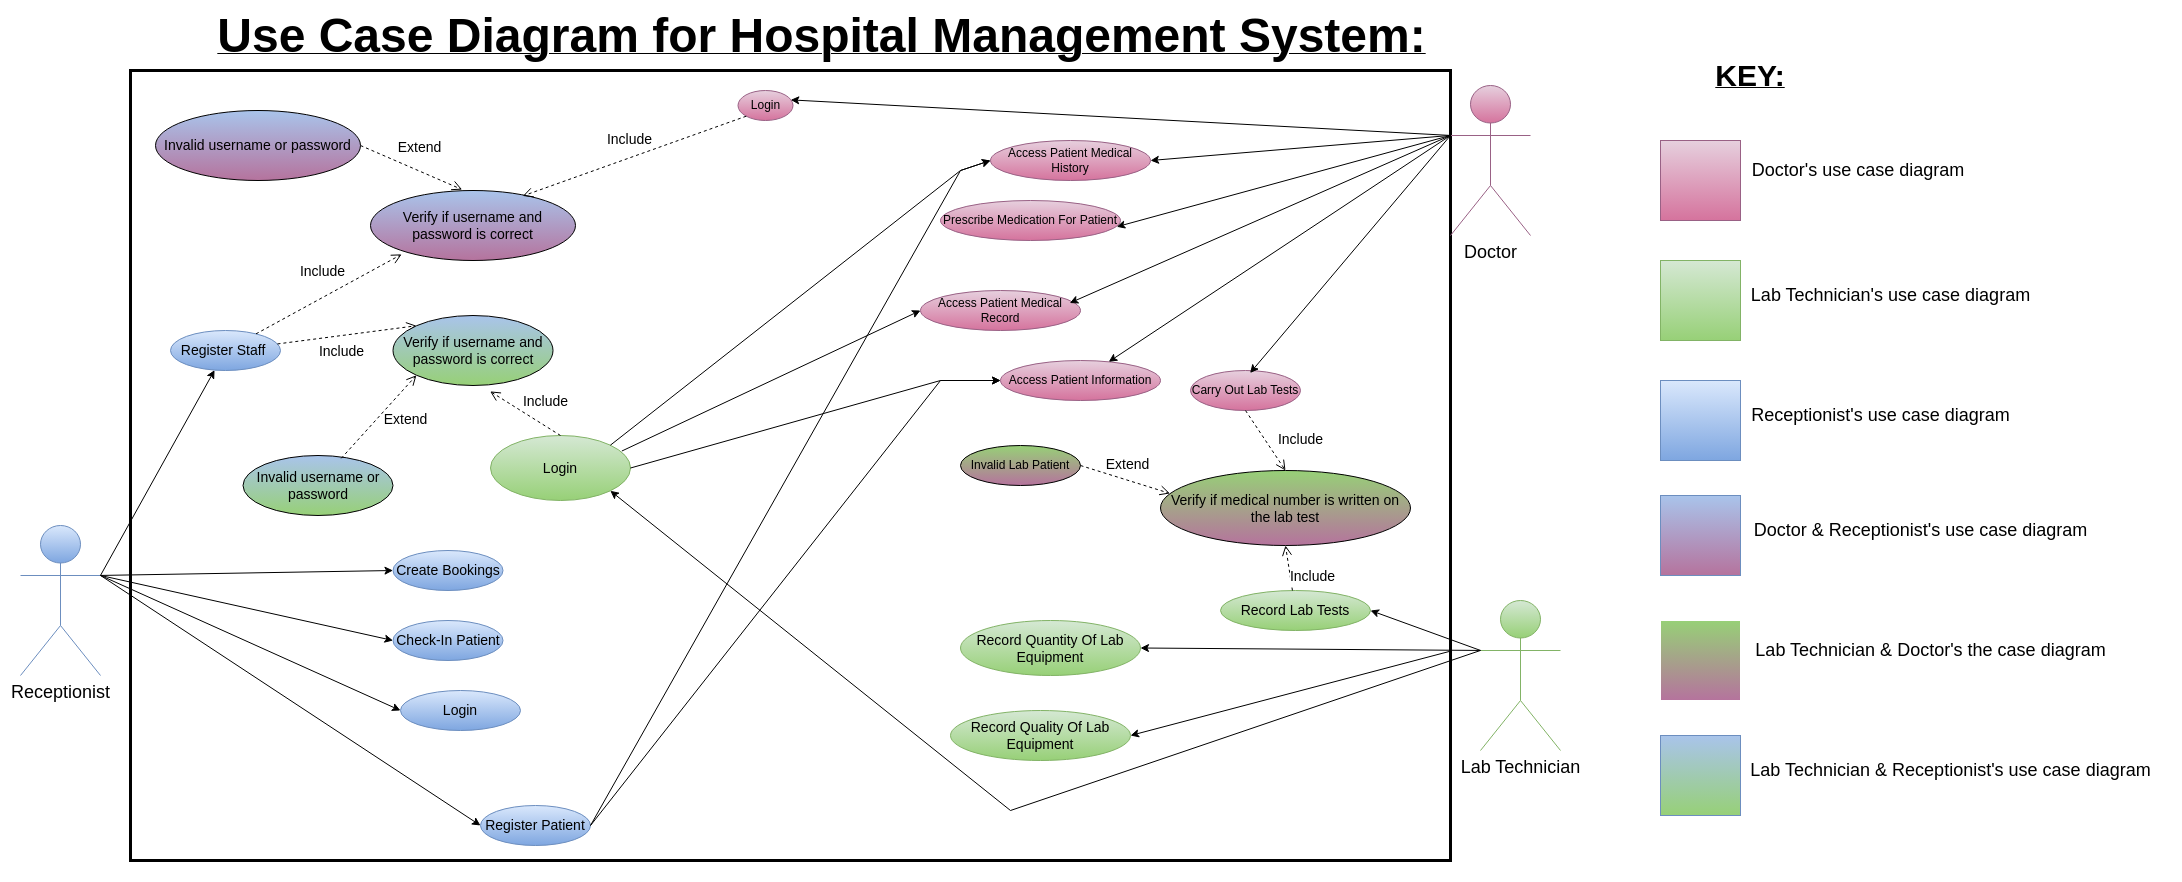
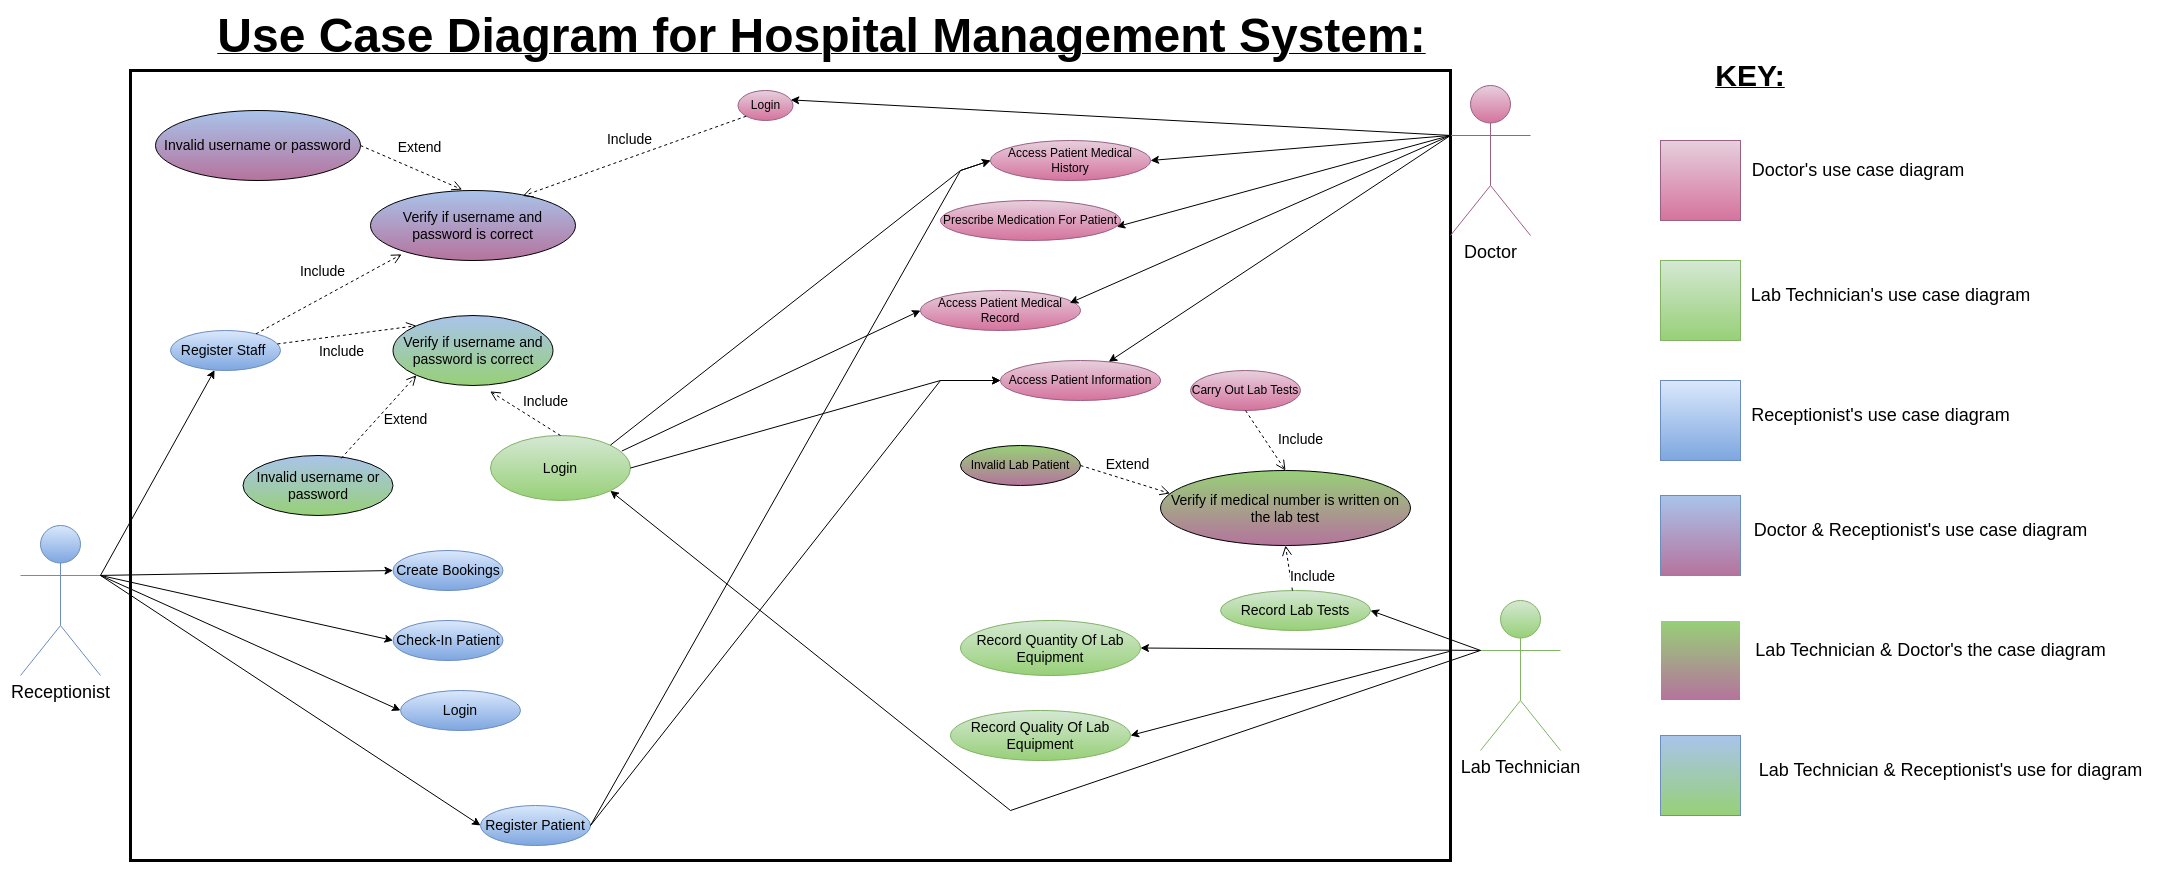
edge "Doctor" -> "Carry Out Lab Tests": removed
node "Lab Technician & Receptionist's use case diagram": label "Lab Technician & Receptionist's use case diagram" -> "Lab Technician & Receptionist's use for diagram"
